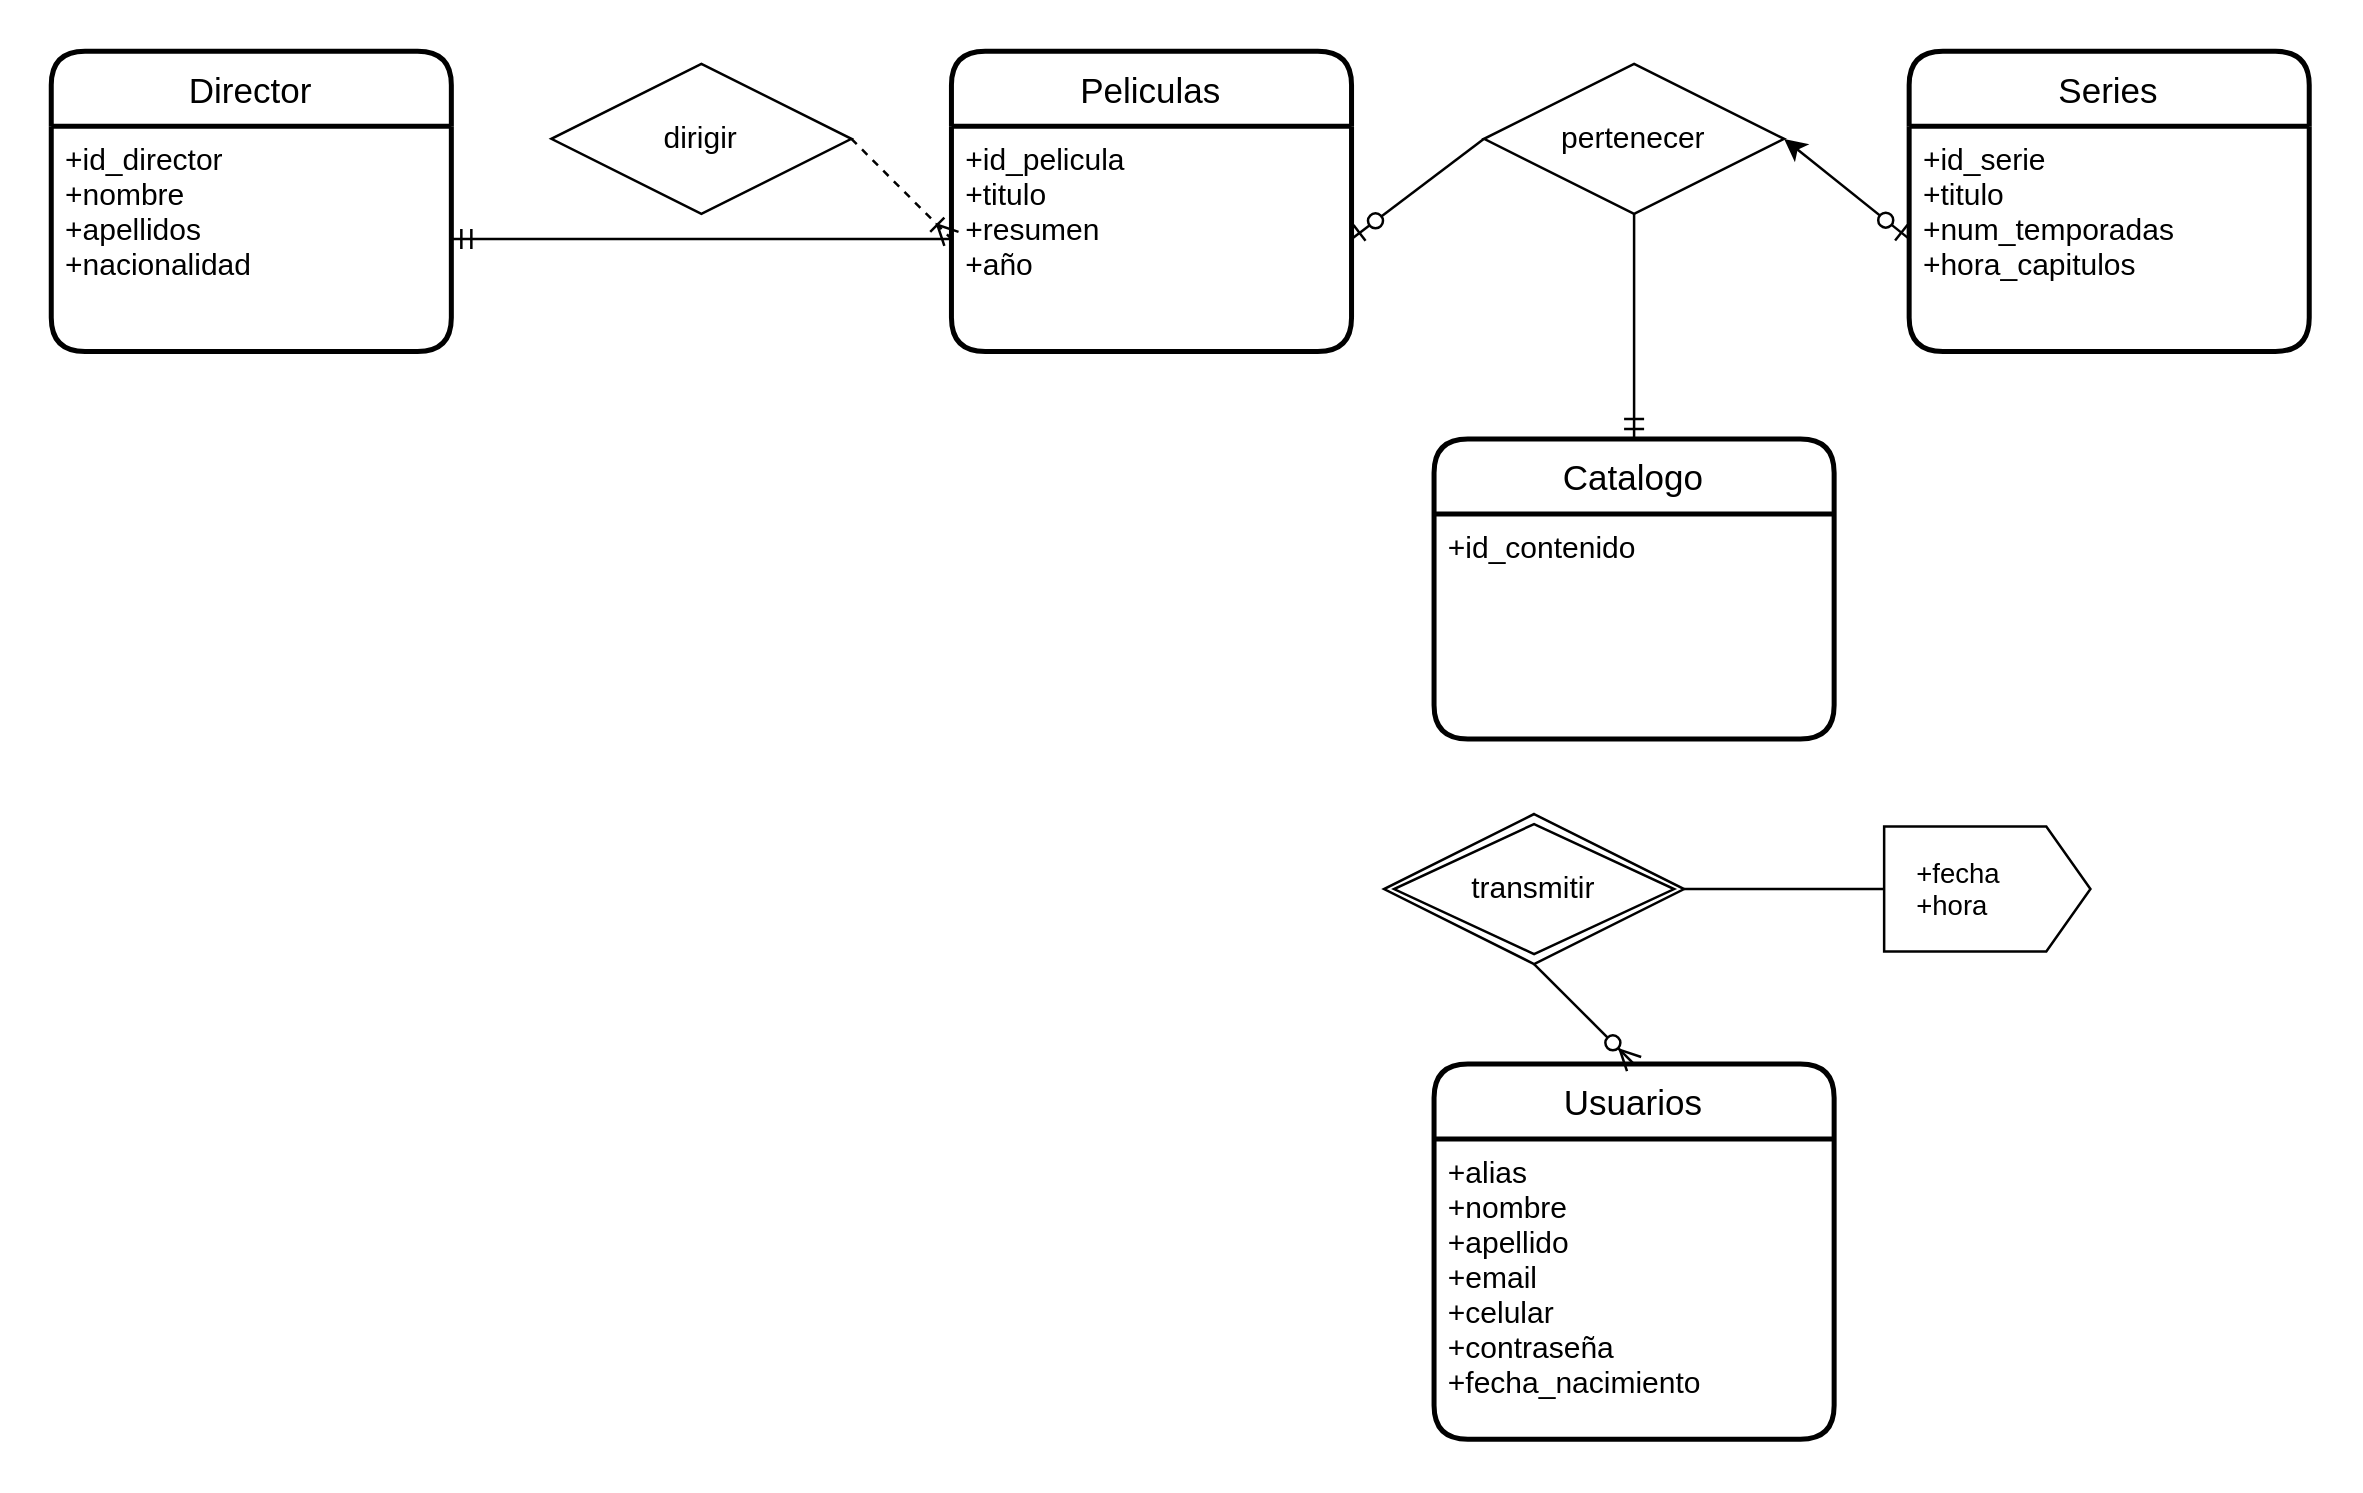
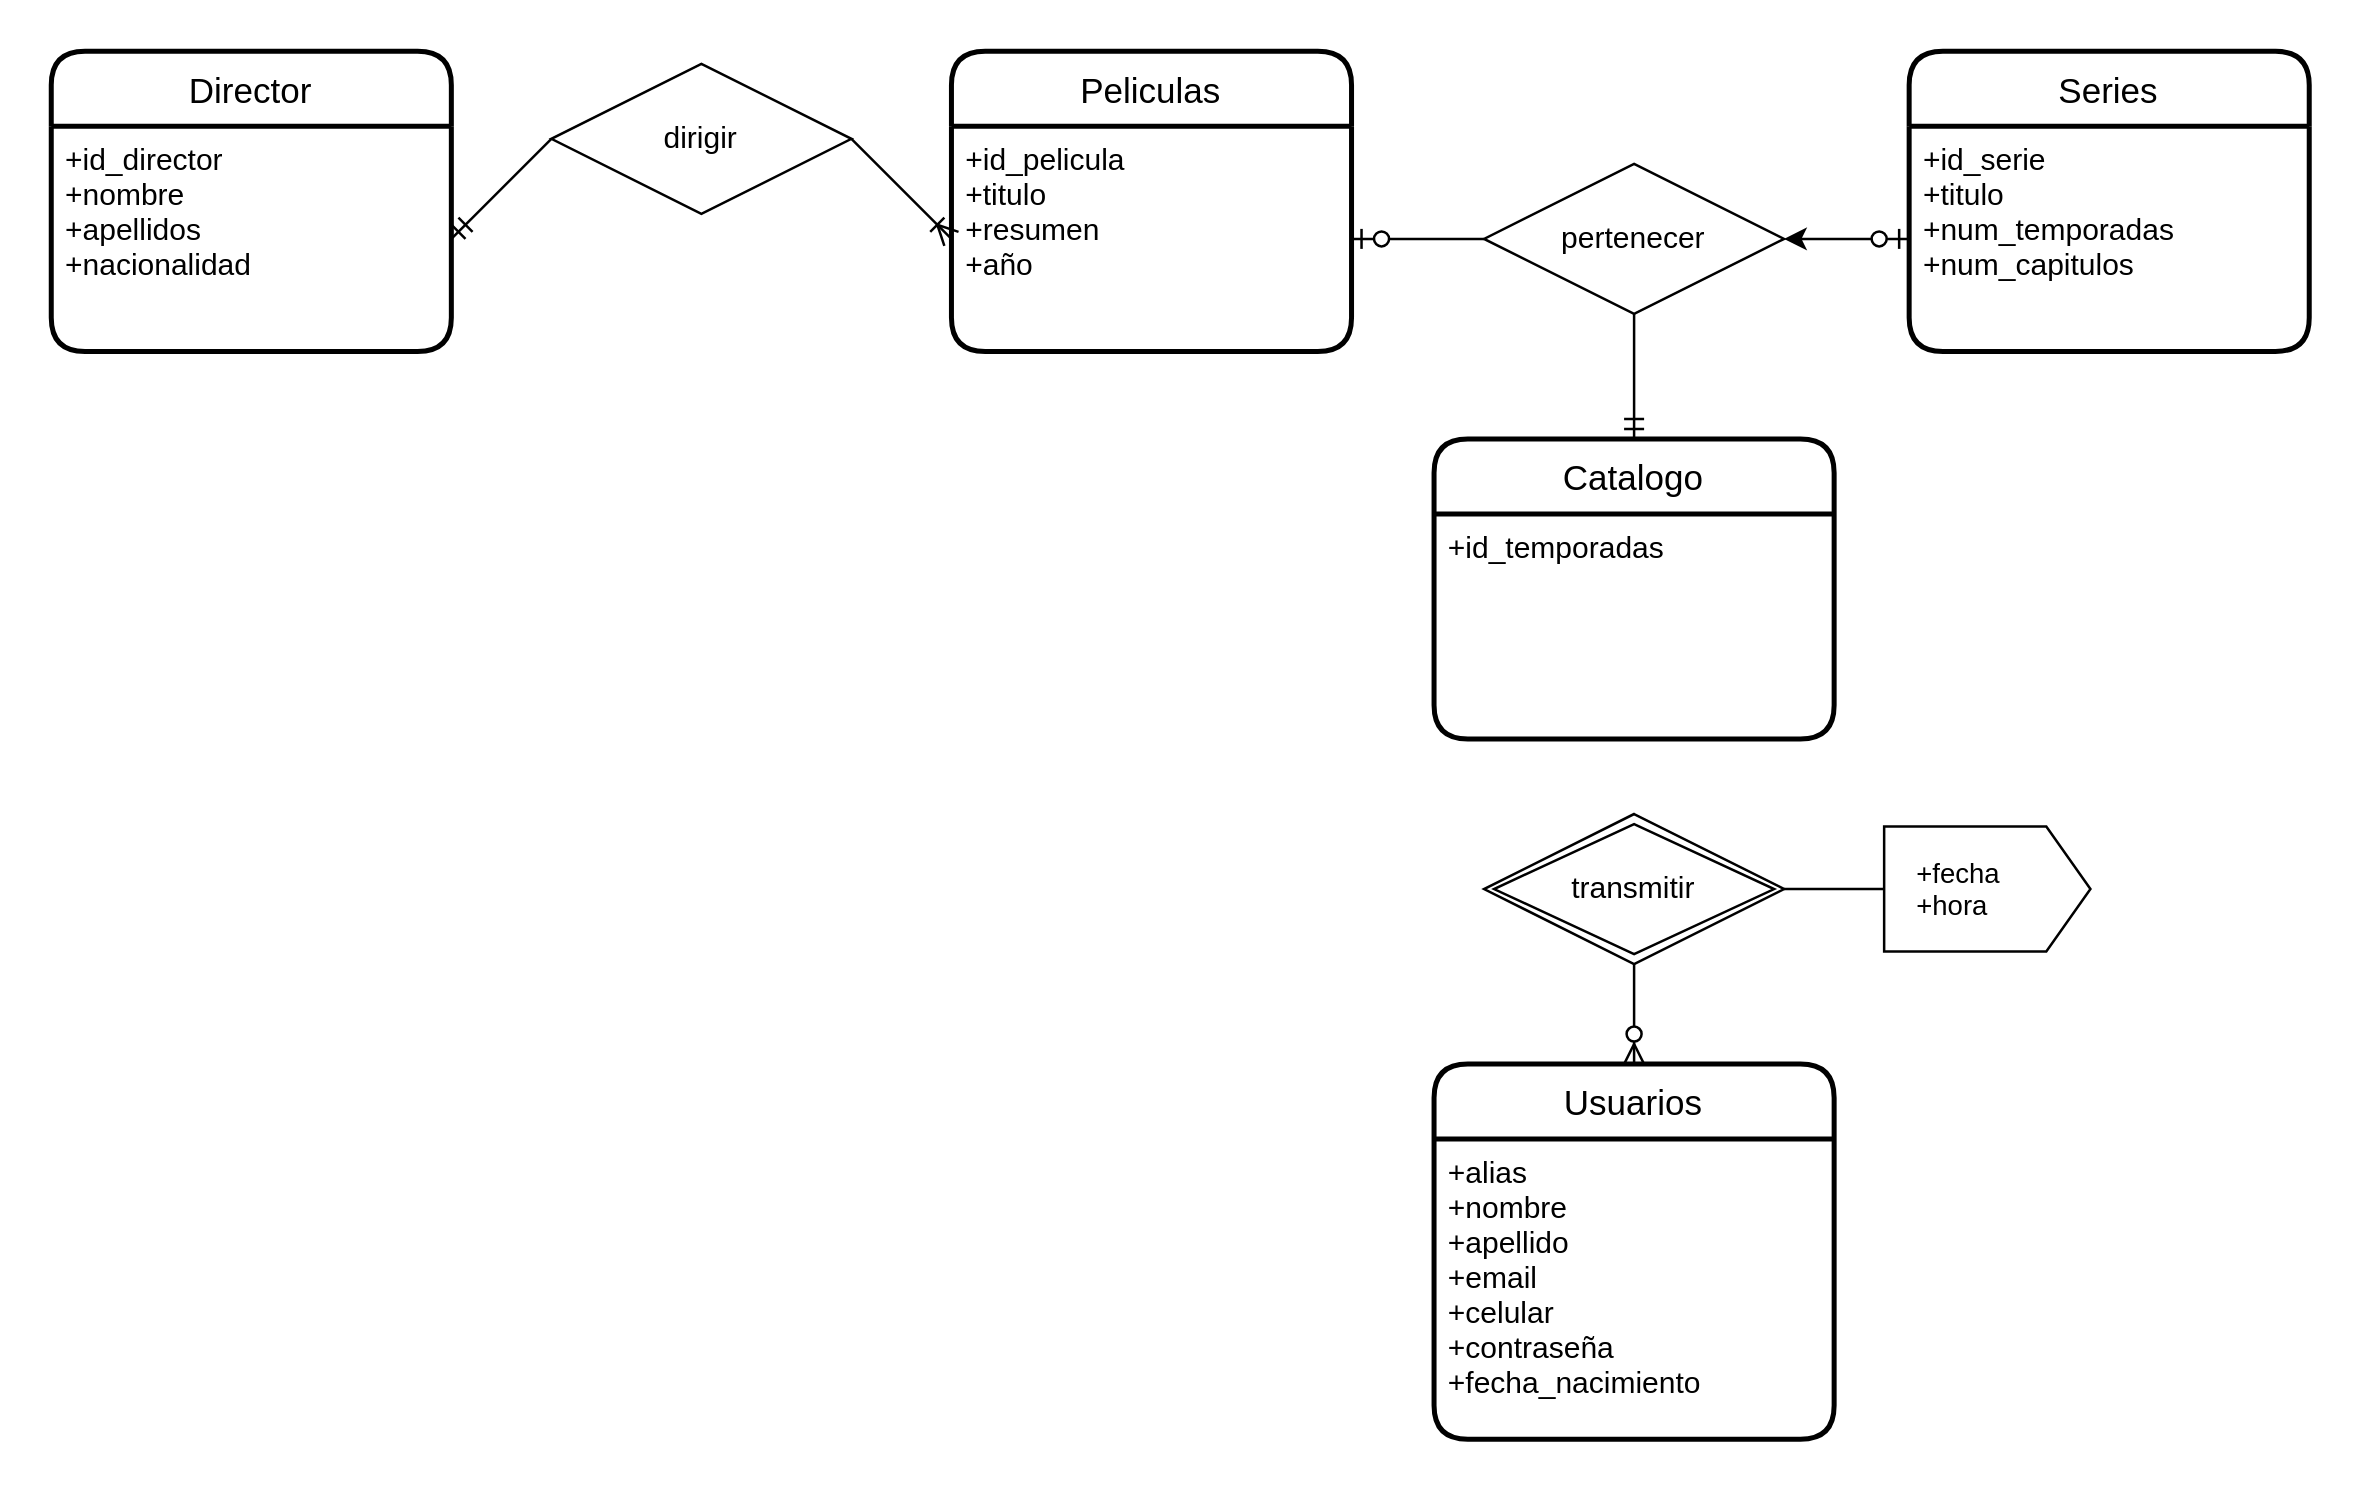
node "pertenecer": moved (1634, 139) -> (1634, 239)
node "+id_serie +titulo +num_temporadas +hora_capitulos": label "+id_serie +titulo +num_temporadas +hora_capitulos" -> "+id_serie +titulo +num_temporadas +num_capitulos"
edge "dirigir" -> "+id_pelicula +titulo +resumen +año": style dashed -> solid
edge "+id_pelicula +titulo +resumen +año" -> "+id_director +nombre +apellidos +nacionalidad": now "dirigir" -> "+id_director +nombre +apellidos +nacionalidad"
node "+id_contenido": label "+id_contenido" -> "+id_temporadas"
node "transmitir": moved (1534, 889) -> (1634, 889)
